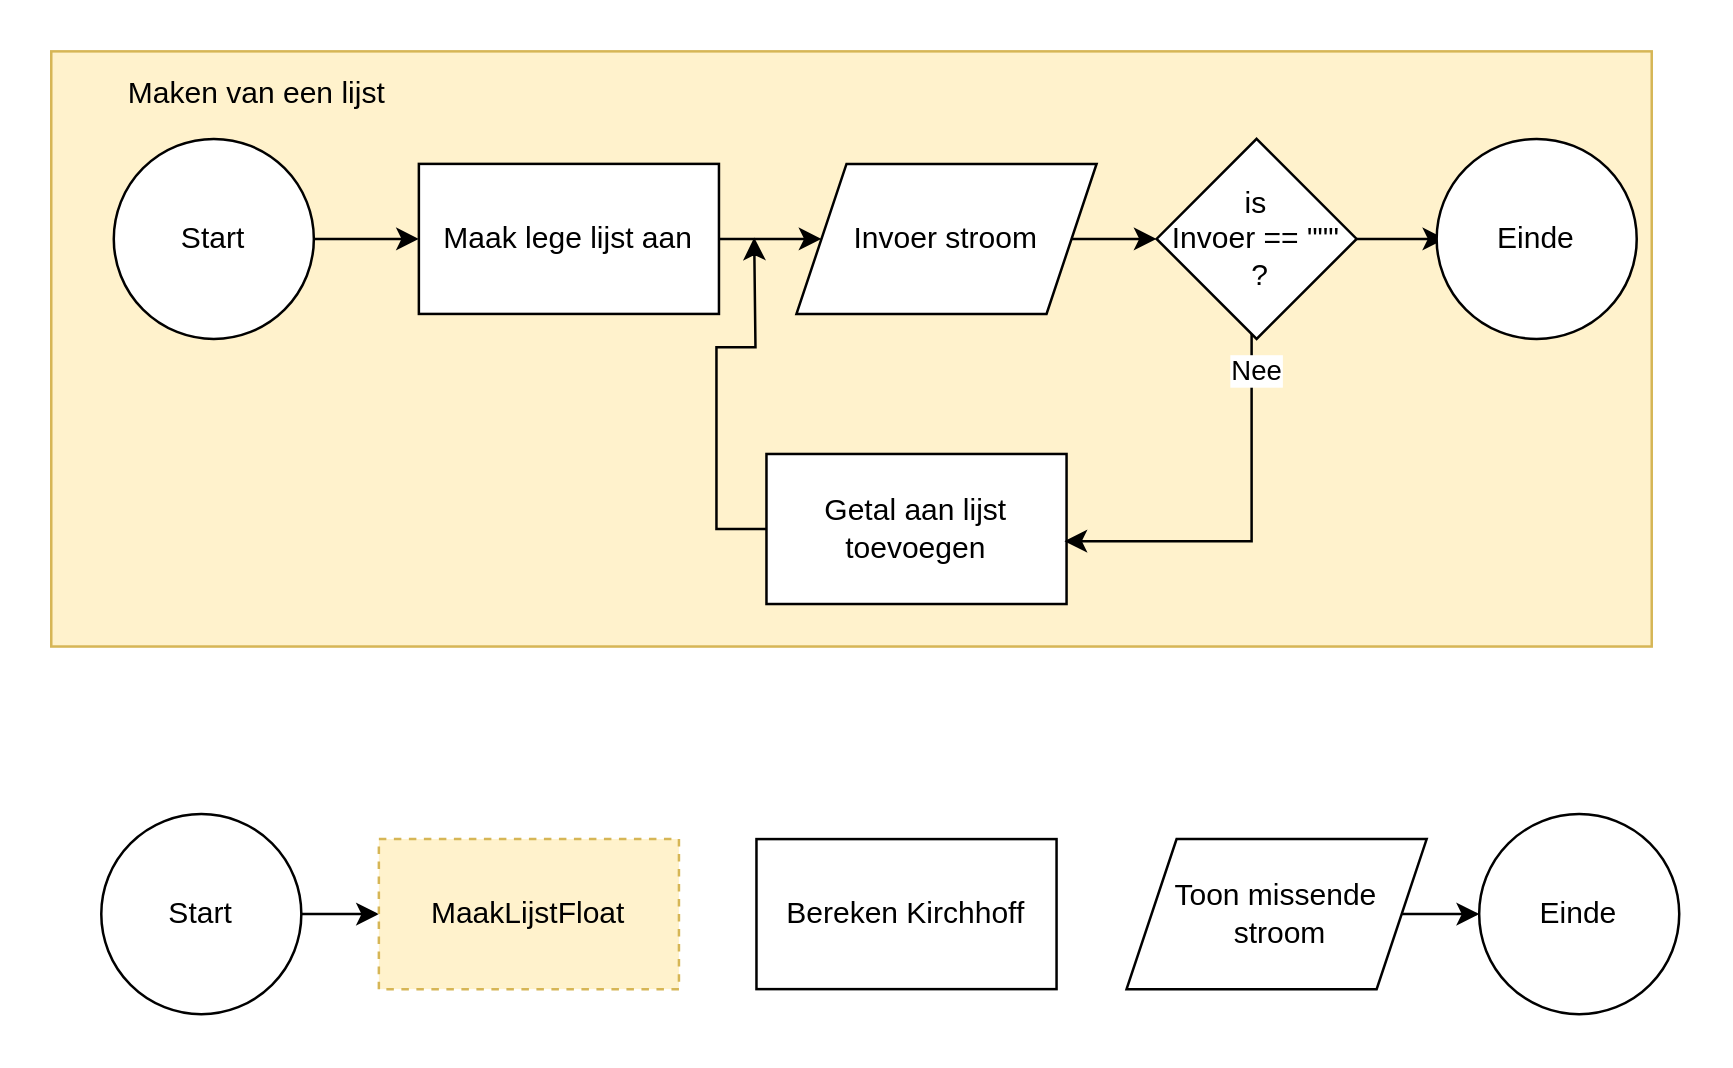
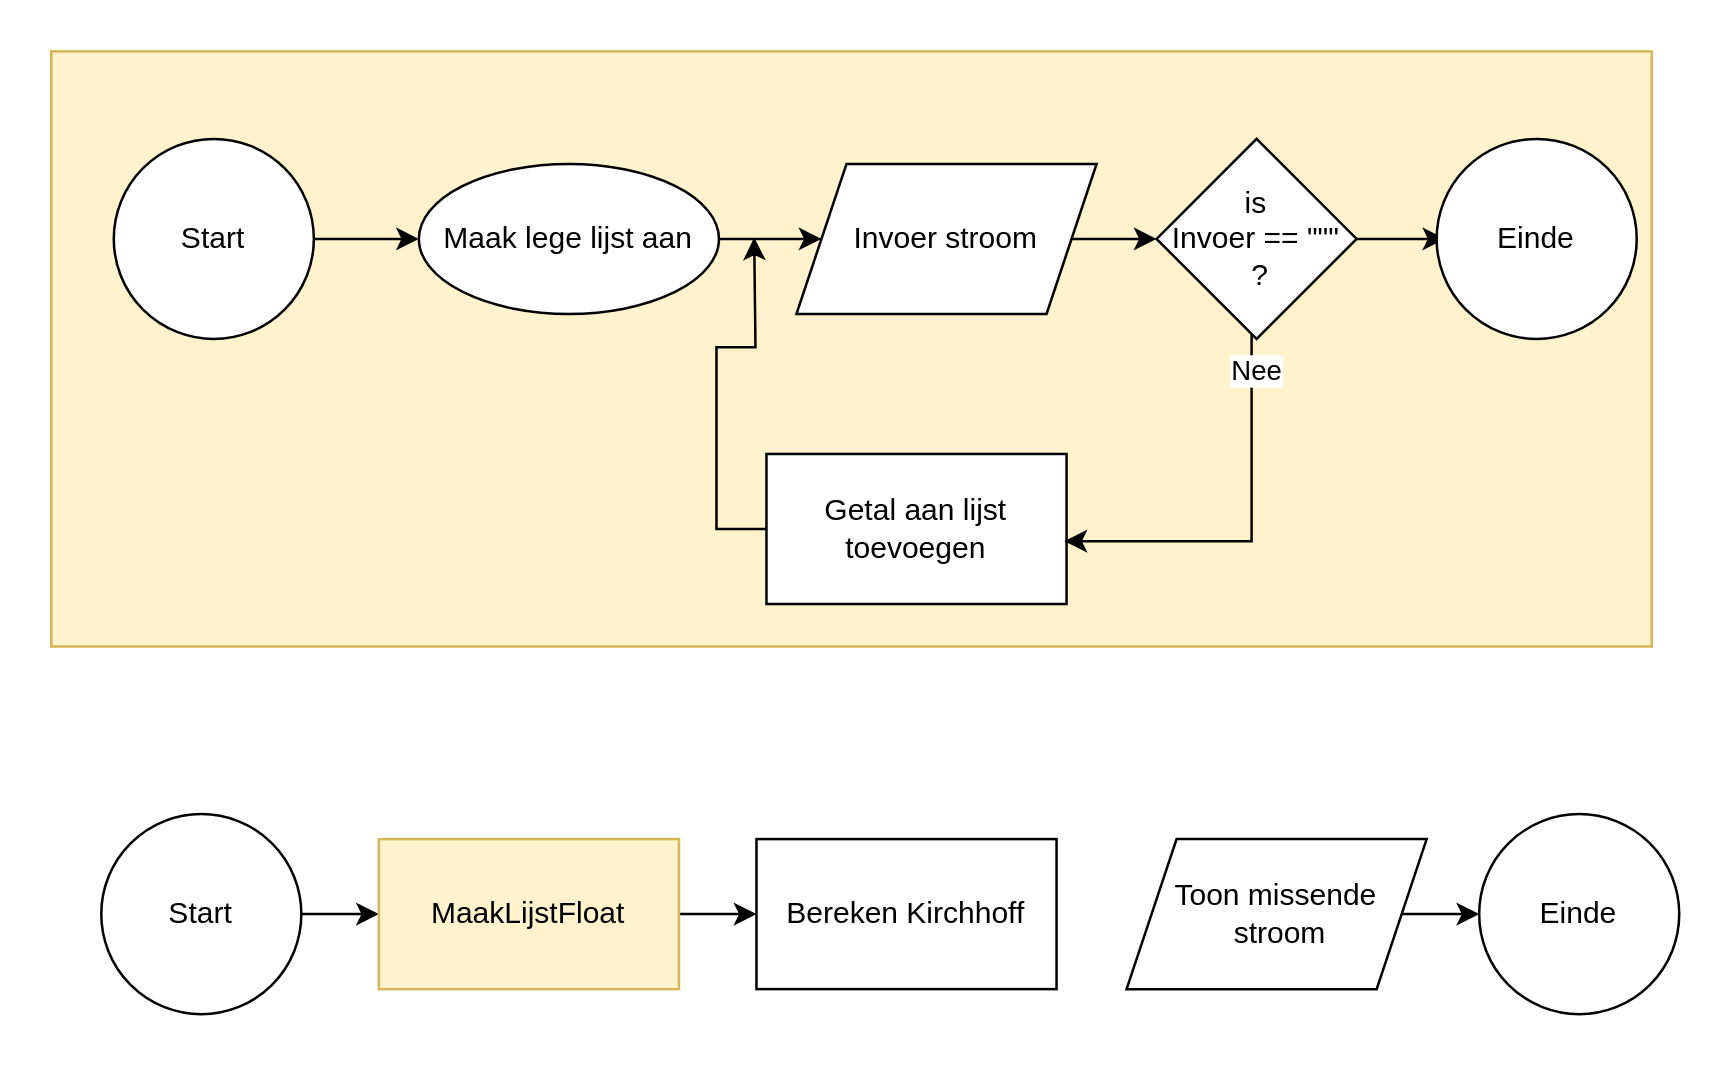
node "Maken van een lijst": removed
node "Maak lege lijst aan": shape rectangle -> ellipse
node "MaakLijstFloat": style dashed -> solid
edge "MaakLijstFloat" -> "Bereken Kirchhoff": added
